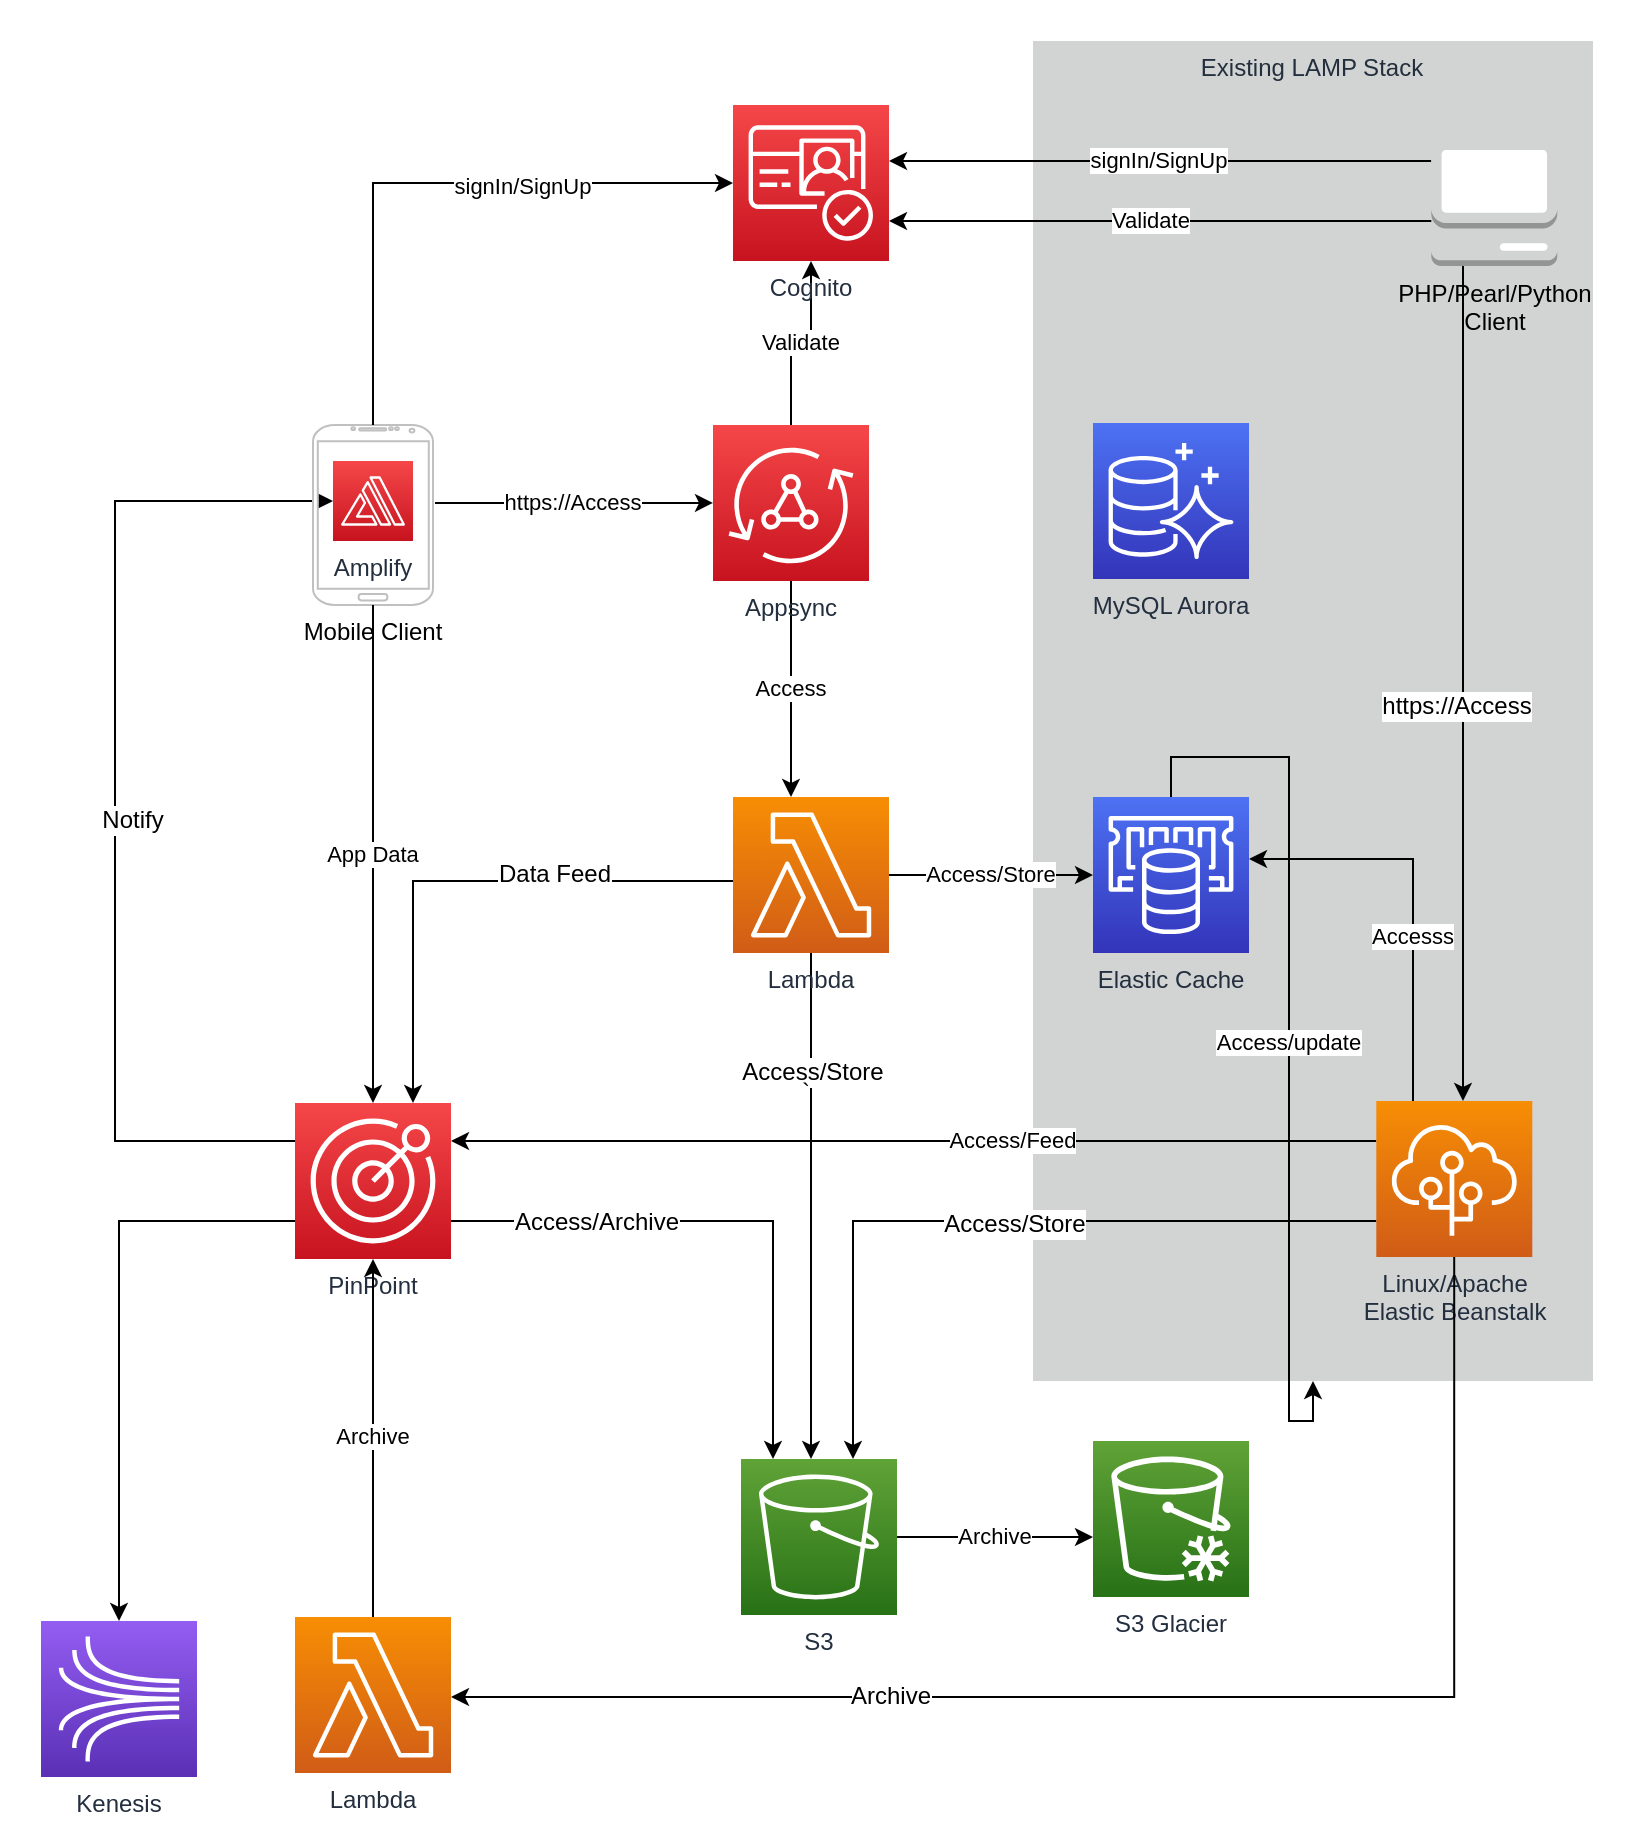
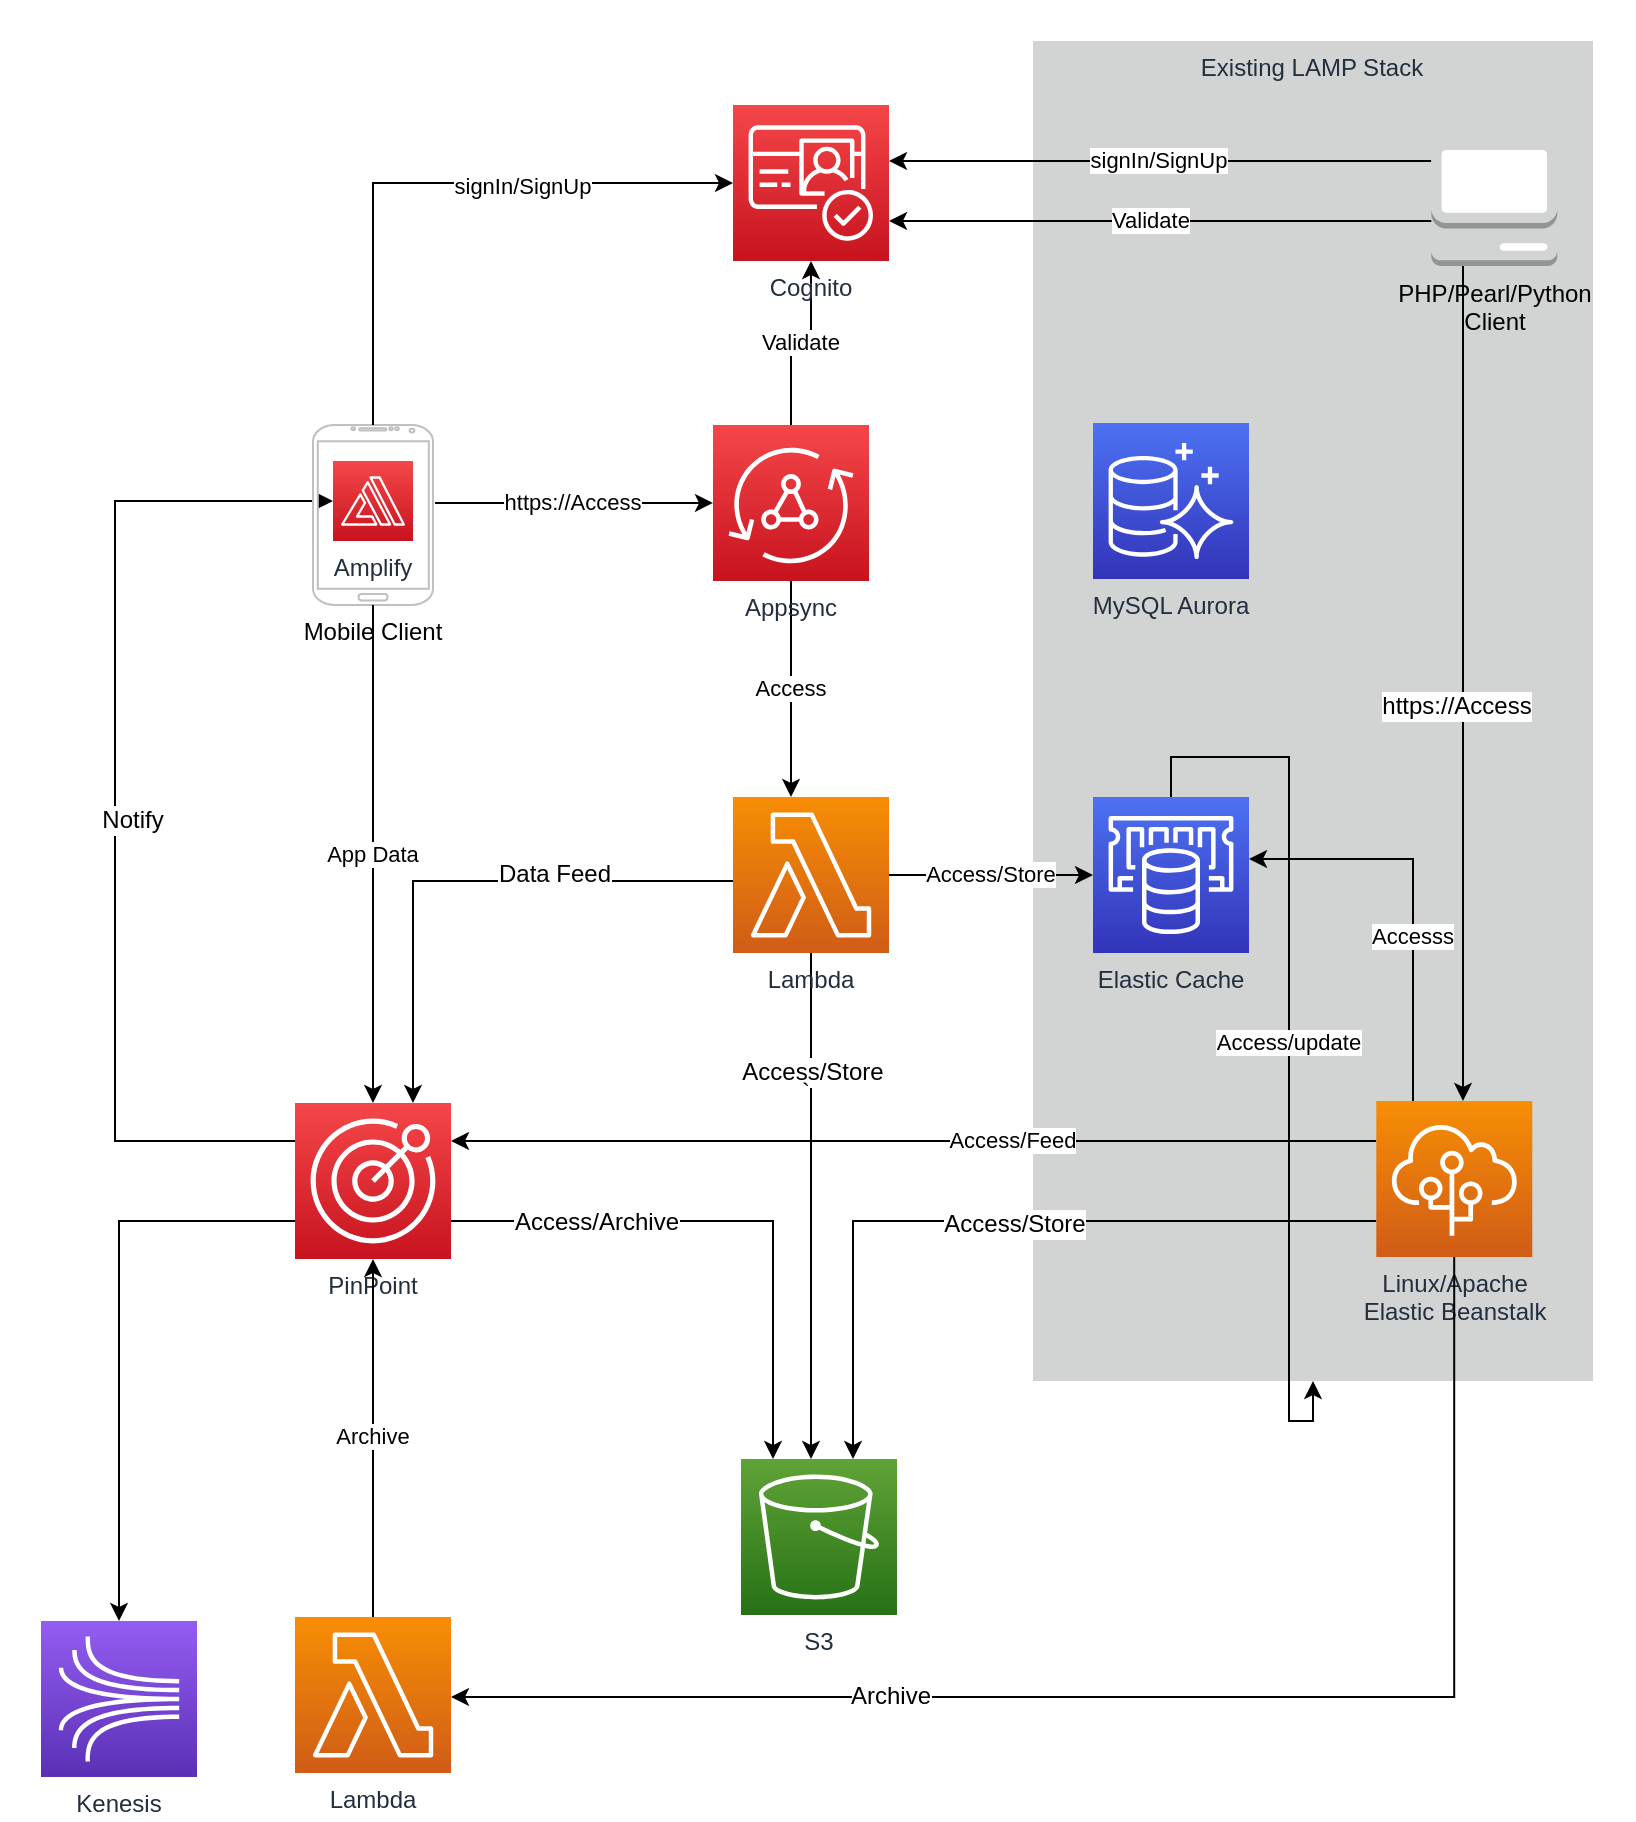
node "S3 Glacier": removed
edge "S3" -> "S3 Glacier": removed, label "Archive"
